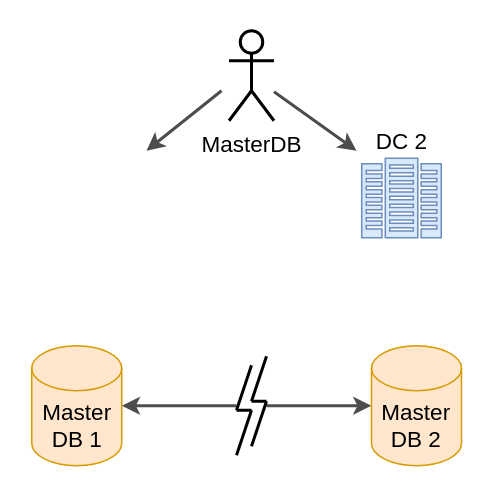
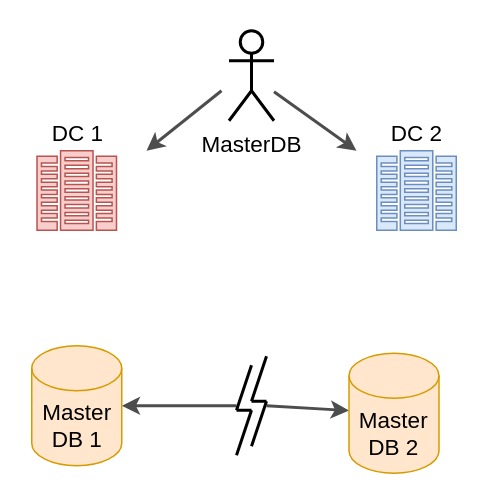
node "DC 1": added
node "DC 2": moved (401, 198) -> (416, 191)
node "MasterDB 2": moved (416, 406) -> (394, 413)
